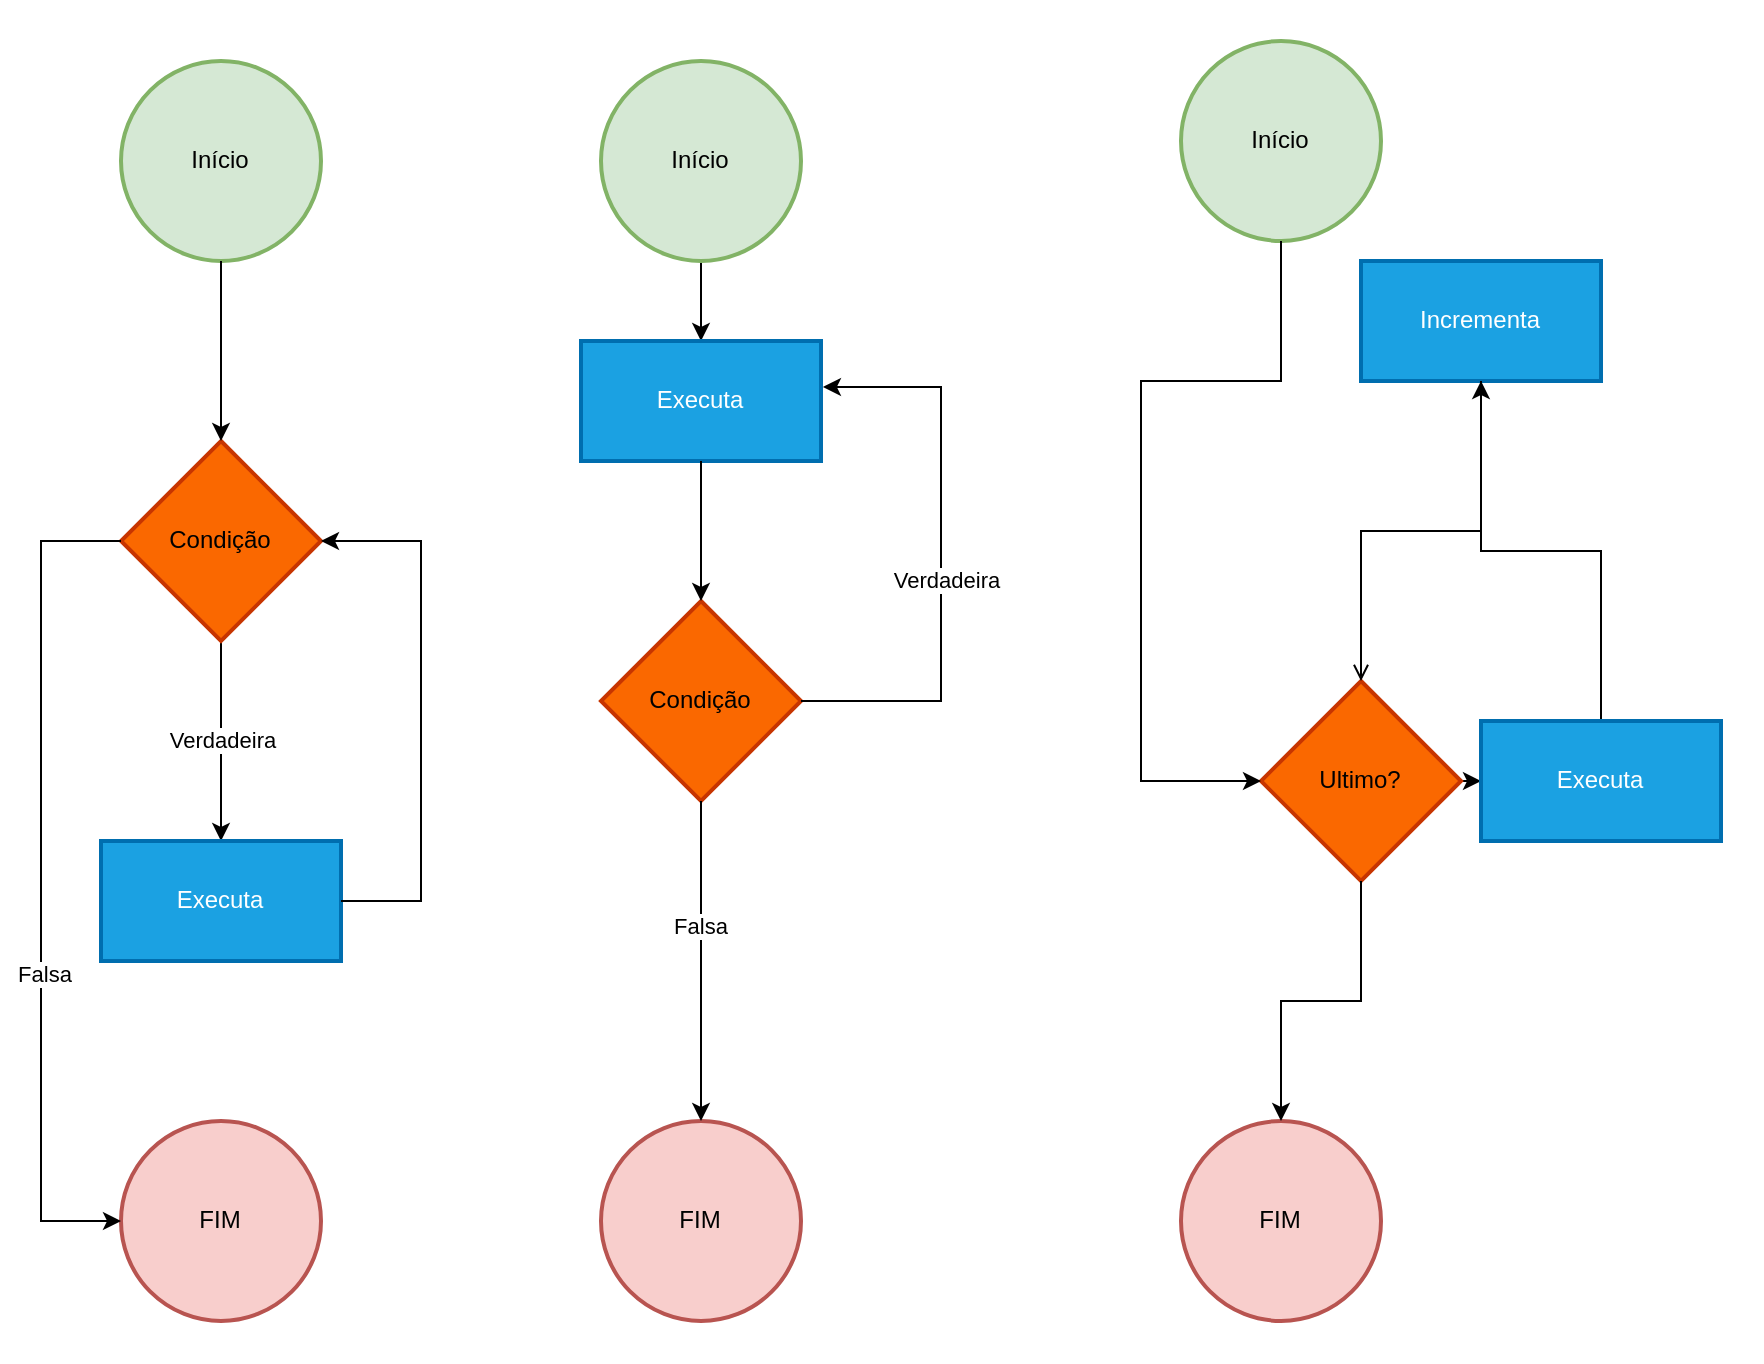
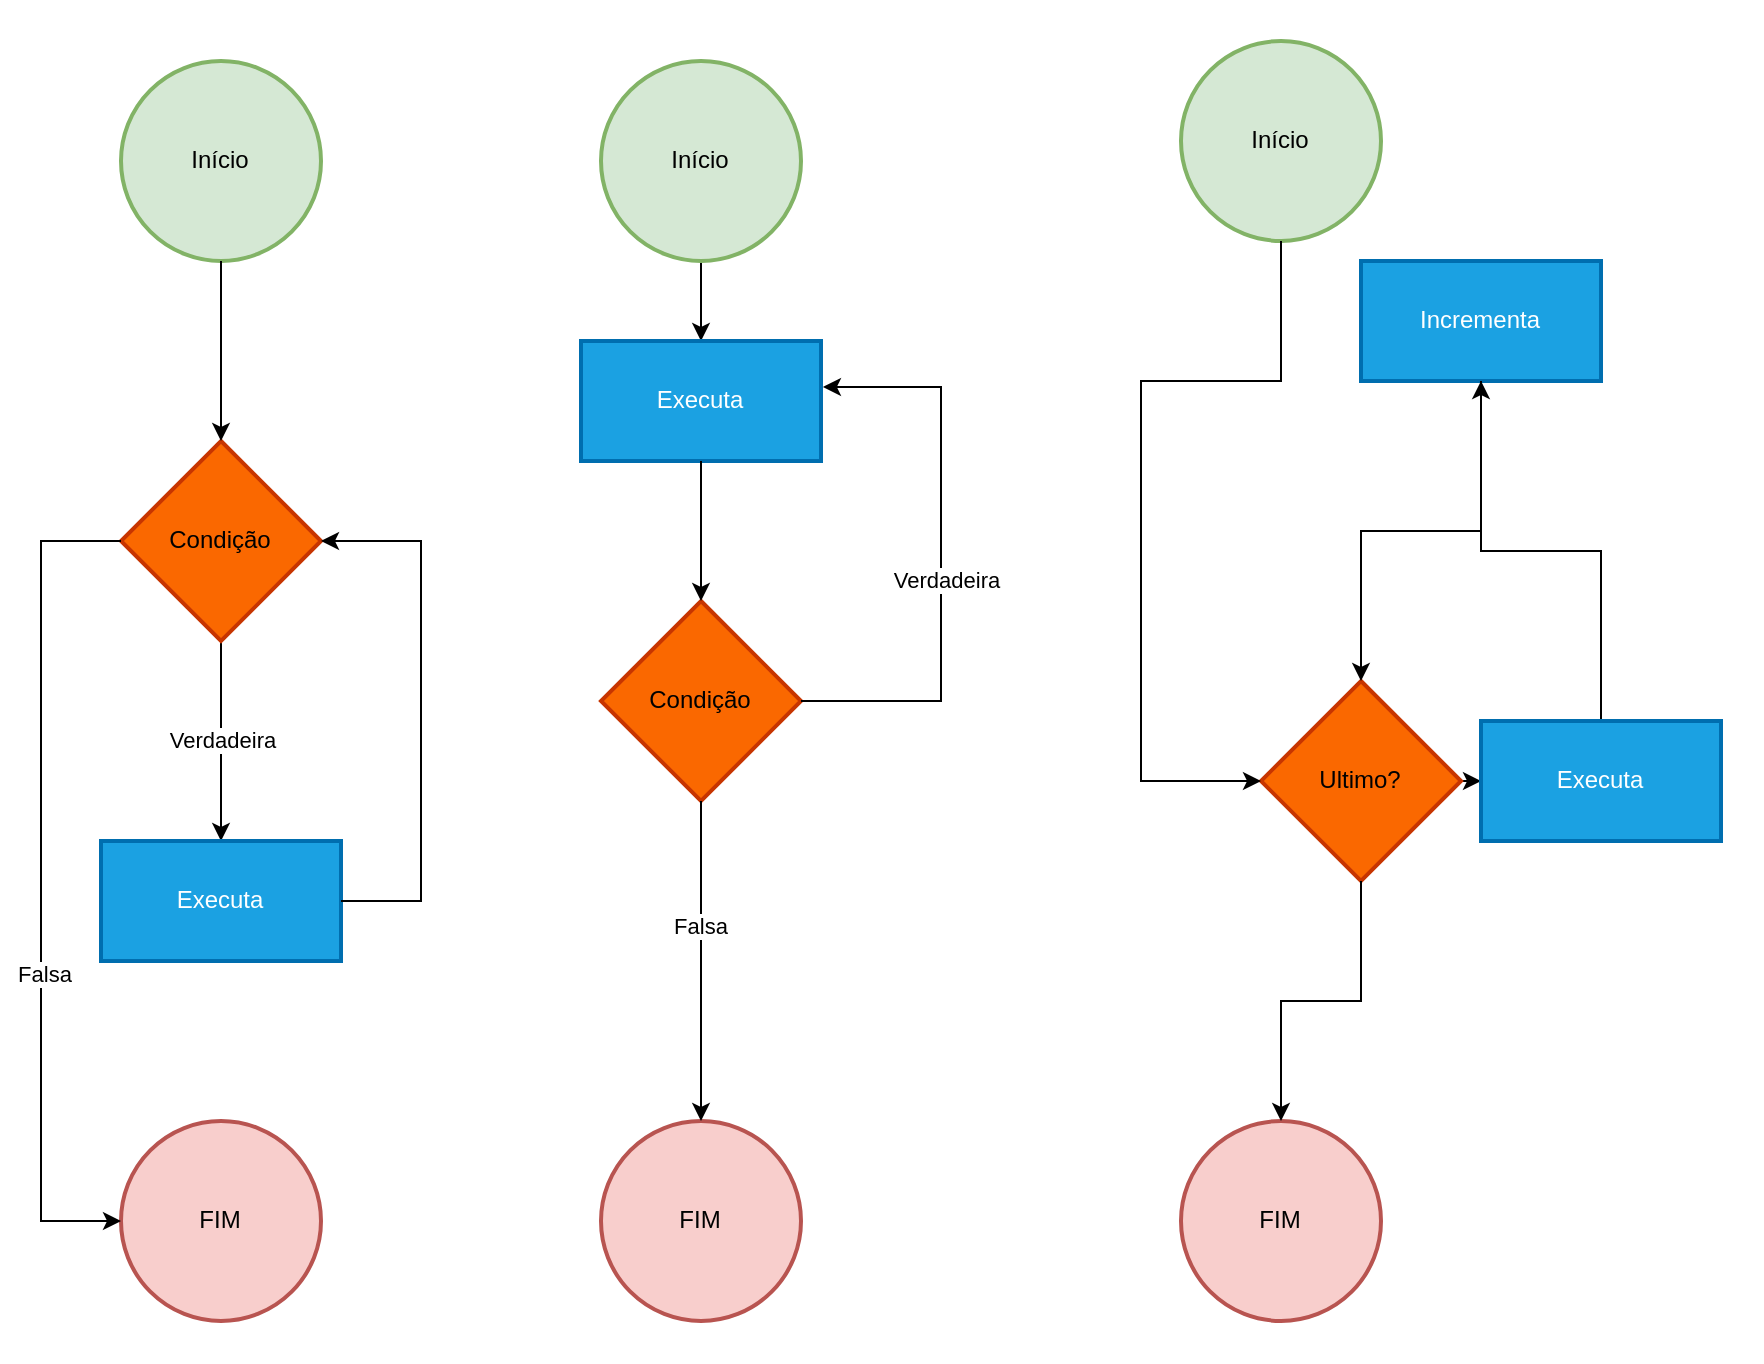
edge "Incrementa" -> "Ultimo?": arrowhead open -> classic
